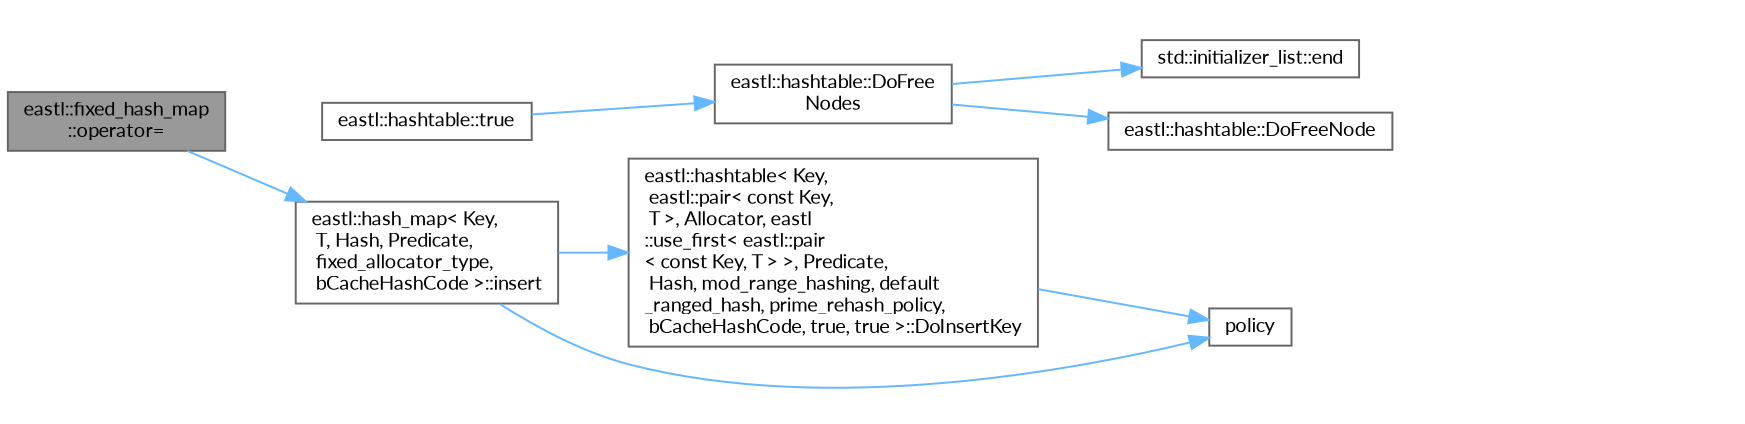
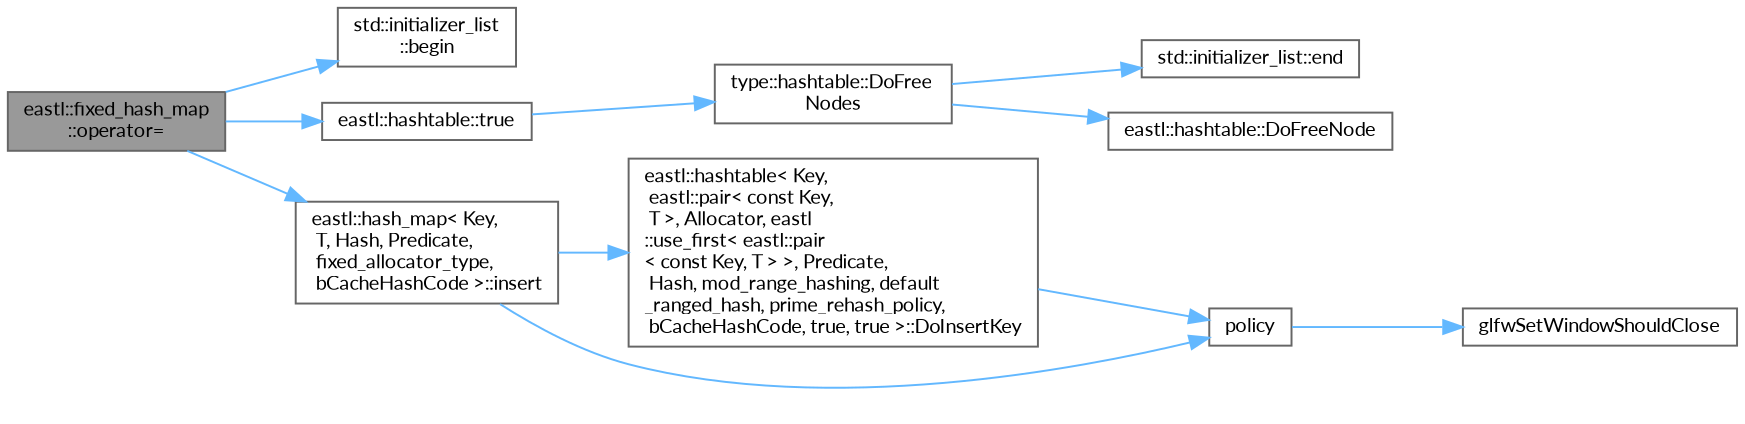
node "std::initializer_list ::begin": added
node "eastl::hashtable::DoFree Nodes": label "eastl::hashtable::DoFree Nodes" -> "type::hashtable::DoFree Nodes"
edge "eastl::fixed_hash_map ::operator=" -> "eastl::hashtable::true": added
node "glfwSetWindowShouldClose": added
